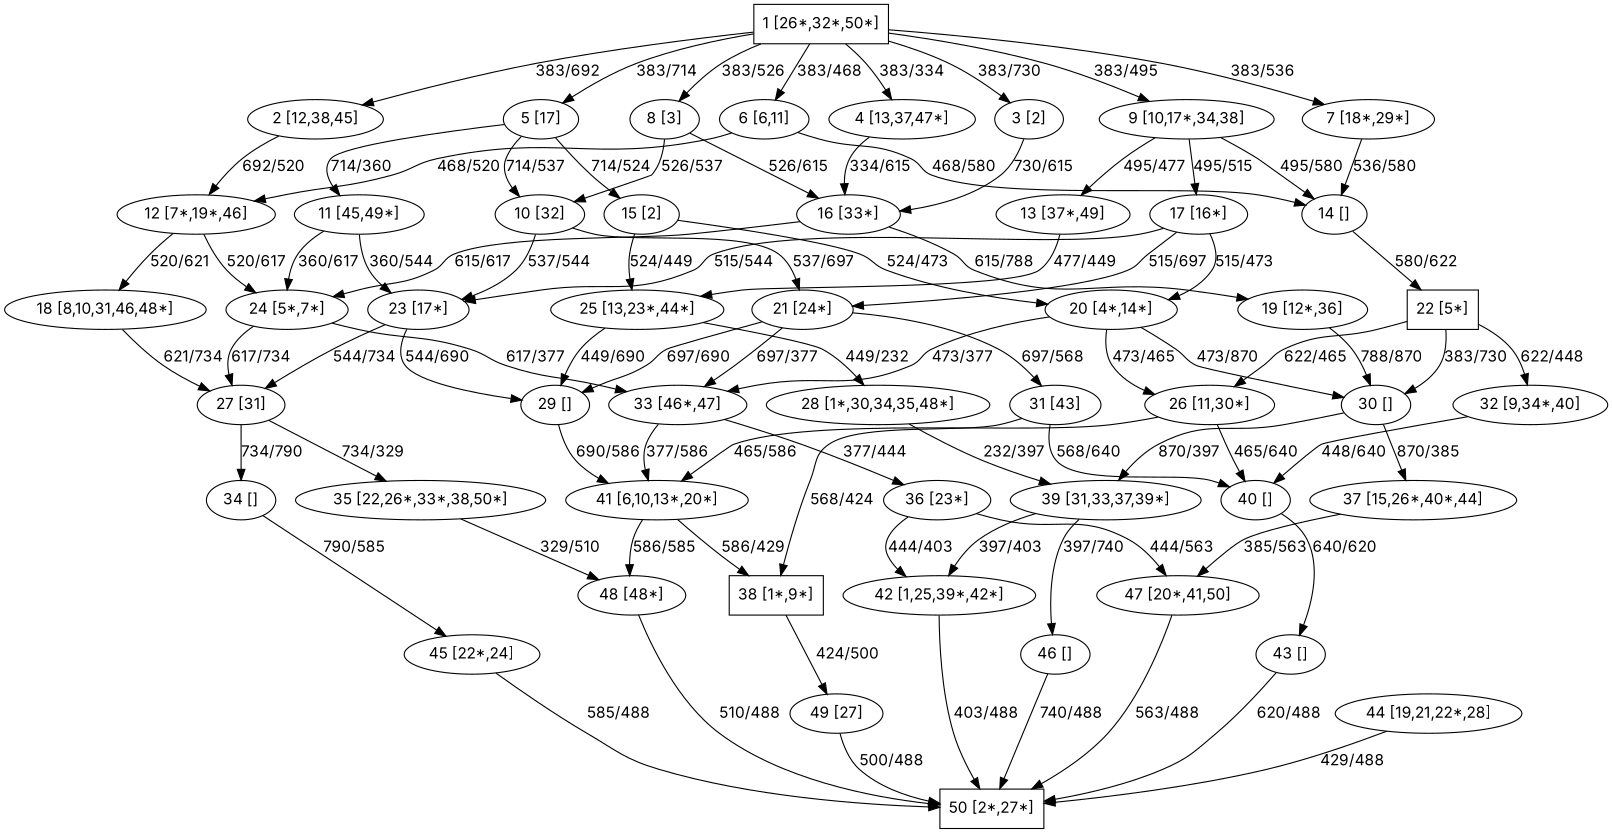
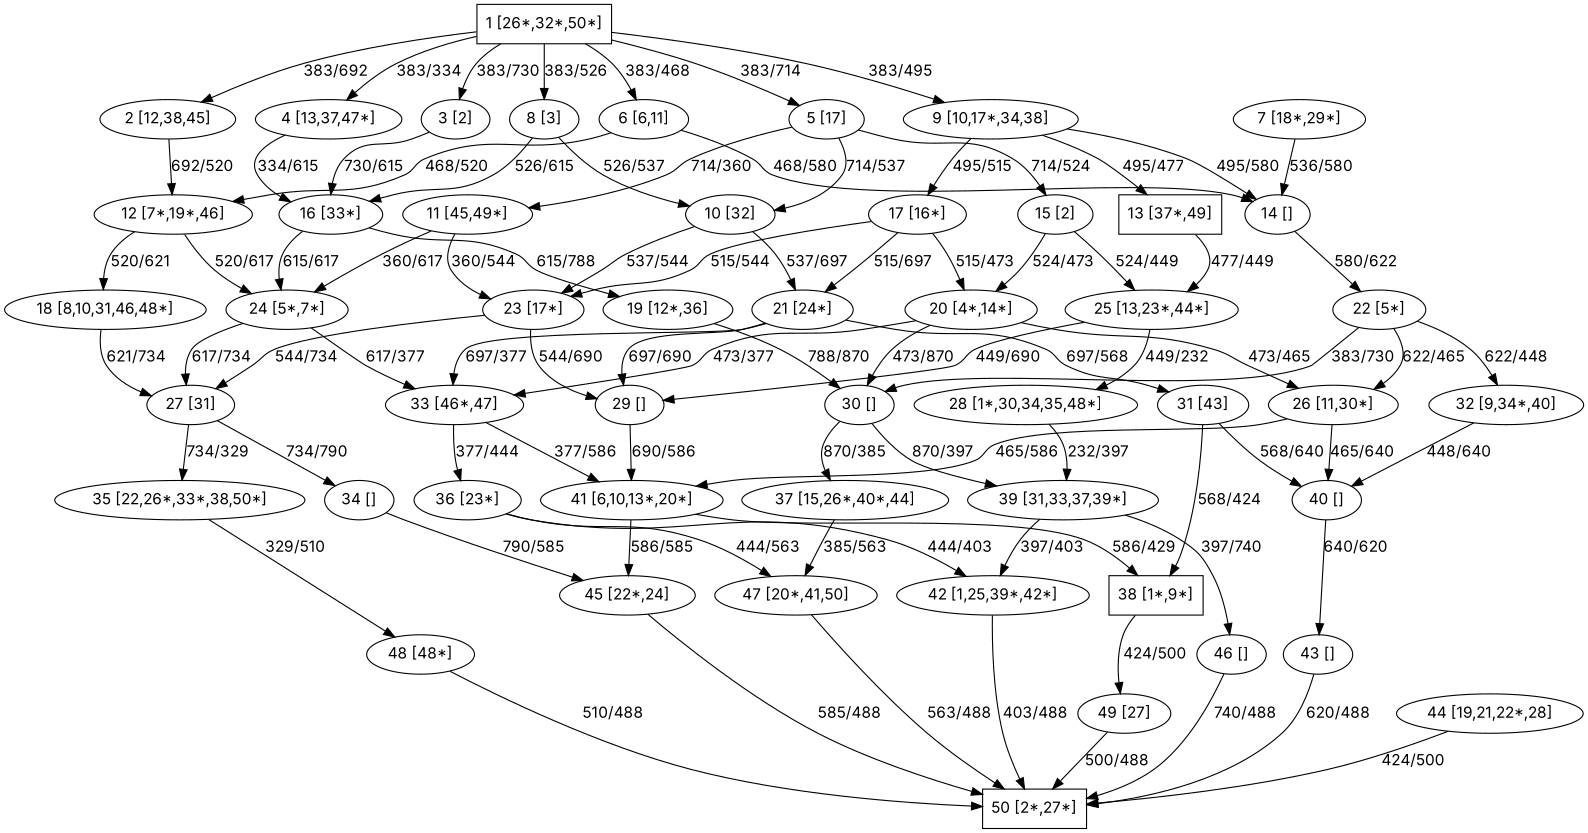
edge "1 [26*,32*,50*]" -> "7 [18*,29*]": removed, label "383/536"
node "13 [37*,49]": shape ellipse -> box
node "22 [5*]": shape box -> ellipse
edge "41 [6,10,13*,20*]" -> "48 [48*]": now "41 [6,10,13*,20*]" -> "45 [22*,24]"
edge "44 [19,21,22*,28]" -> "50 [2*,27*]": label "429/488" -> "424/500"
